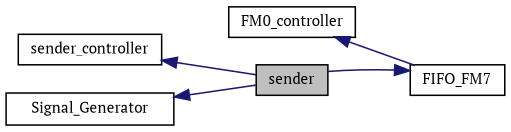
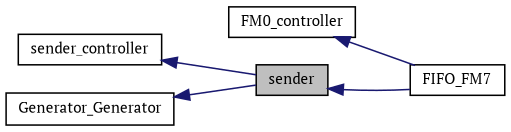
edge "sender" -> "FIFO_FM7": reversed
node "Signal_Generator": label "Signal_Generator" -> "Generator_Generator"
